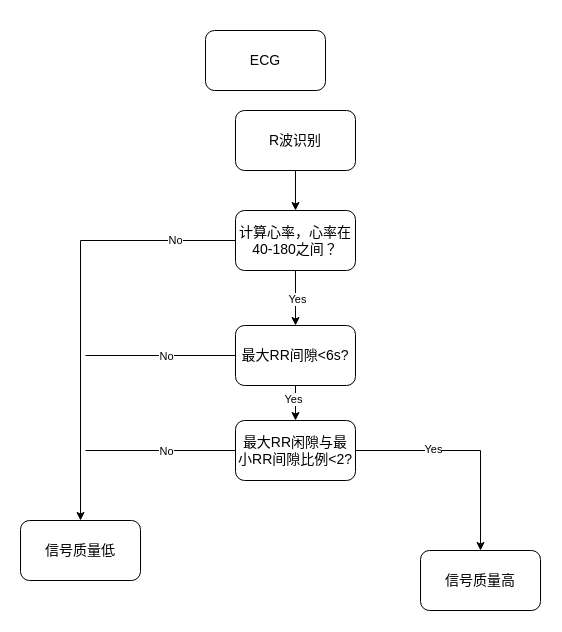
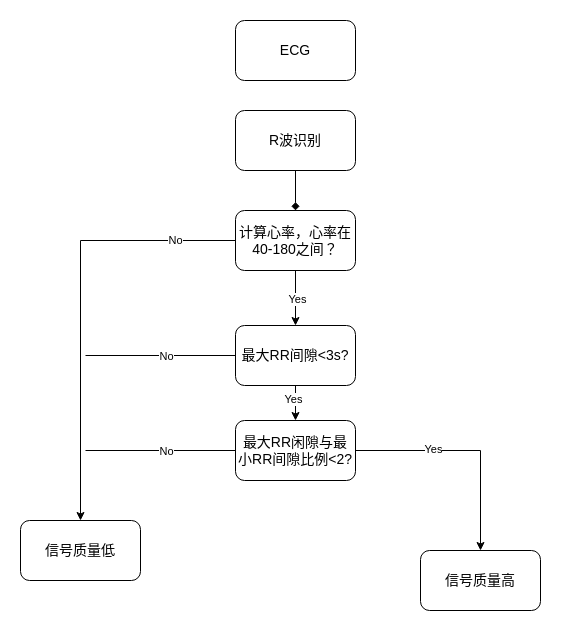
node "ECG": moved (266, 61) -> (296, 51)
edge "R波识别" -> "计算心率，心率在40-180之间？": arrowhead classic -> diamond
node "最大RR间隙<6s?": label "最大RR间隙<6s?" -> "最大RR间隙<3s?"
